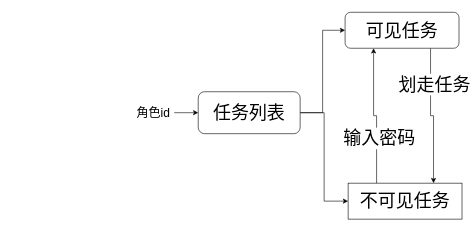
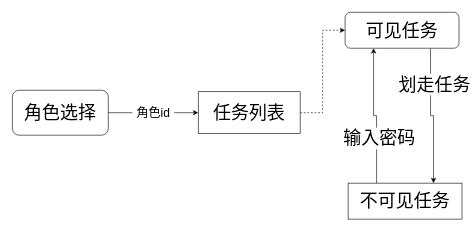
edge "任务列表" -> "可见任务": style solid -> dashed
node "角色选择": added
edge "角色选择" -- "角色id": added
node "任务列表": shape rounded rectangle -> rectangle
edge "任务列表" -> "不可见任务": removed
